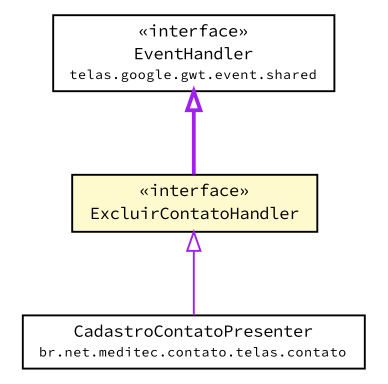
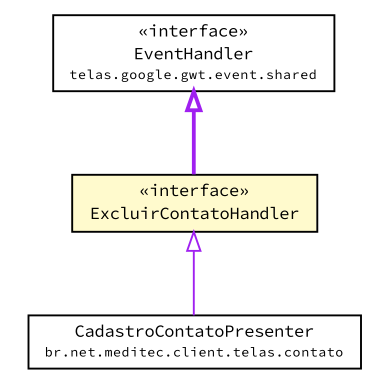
node "CadastroContatoPresenter": text "br.net.meditec.contato.telas.contato" -> "br.net.meditec.client.telas.contato"
